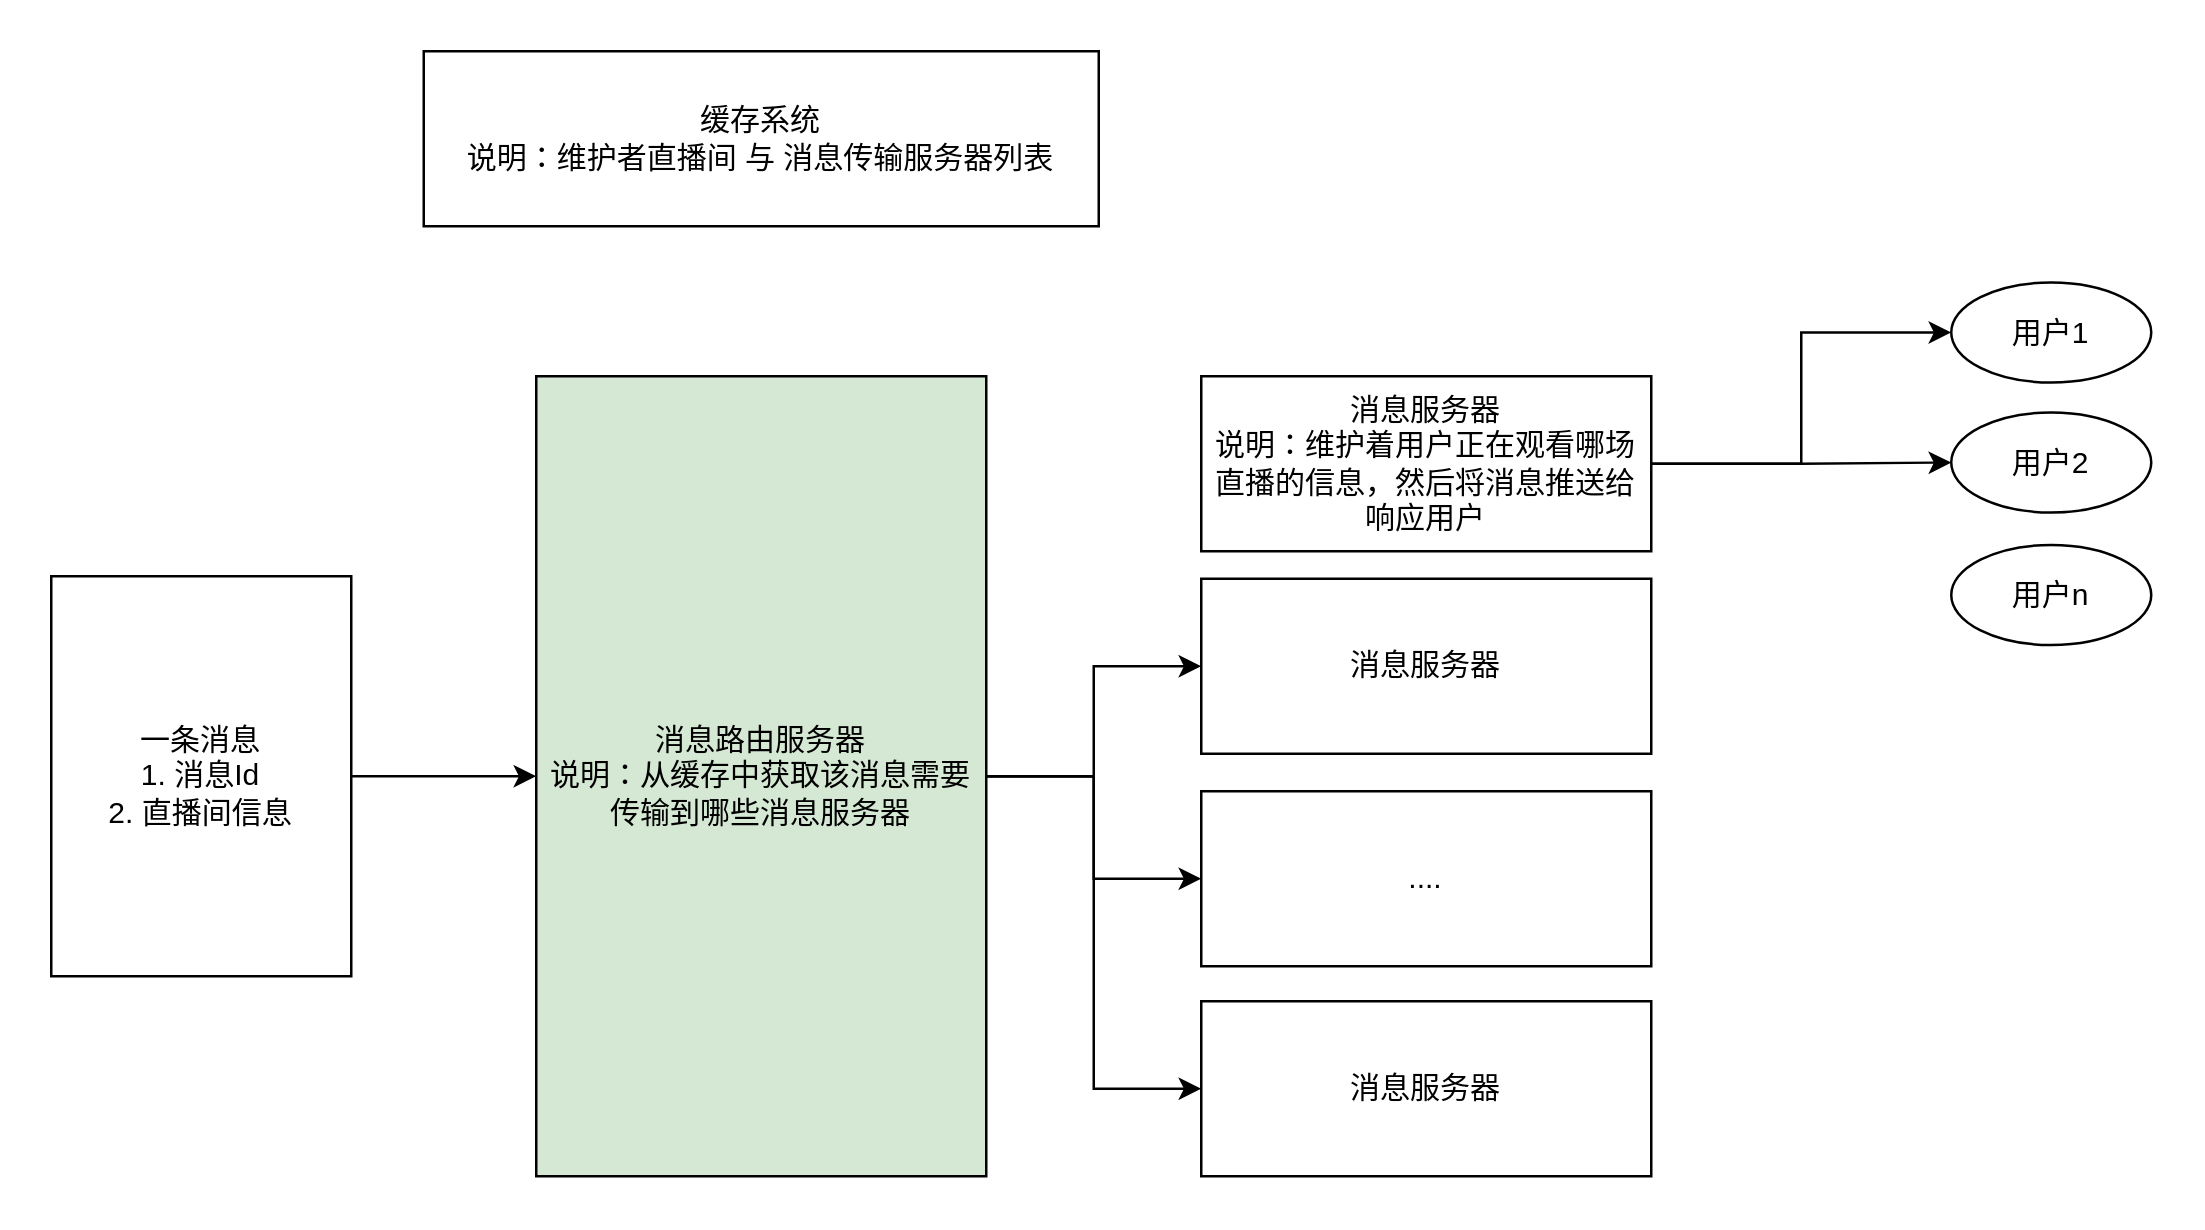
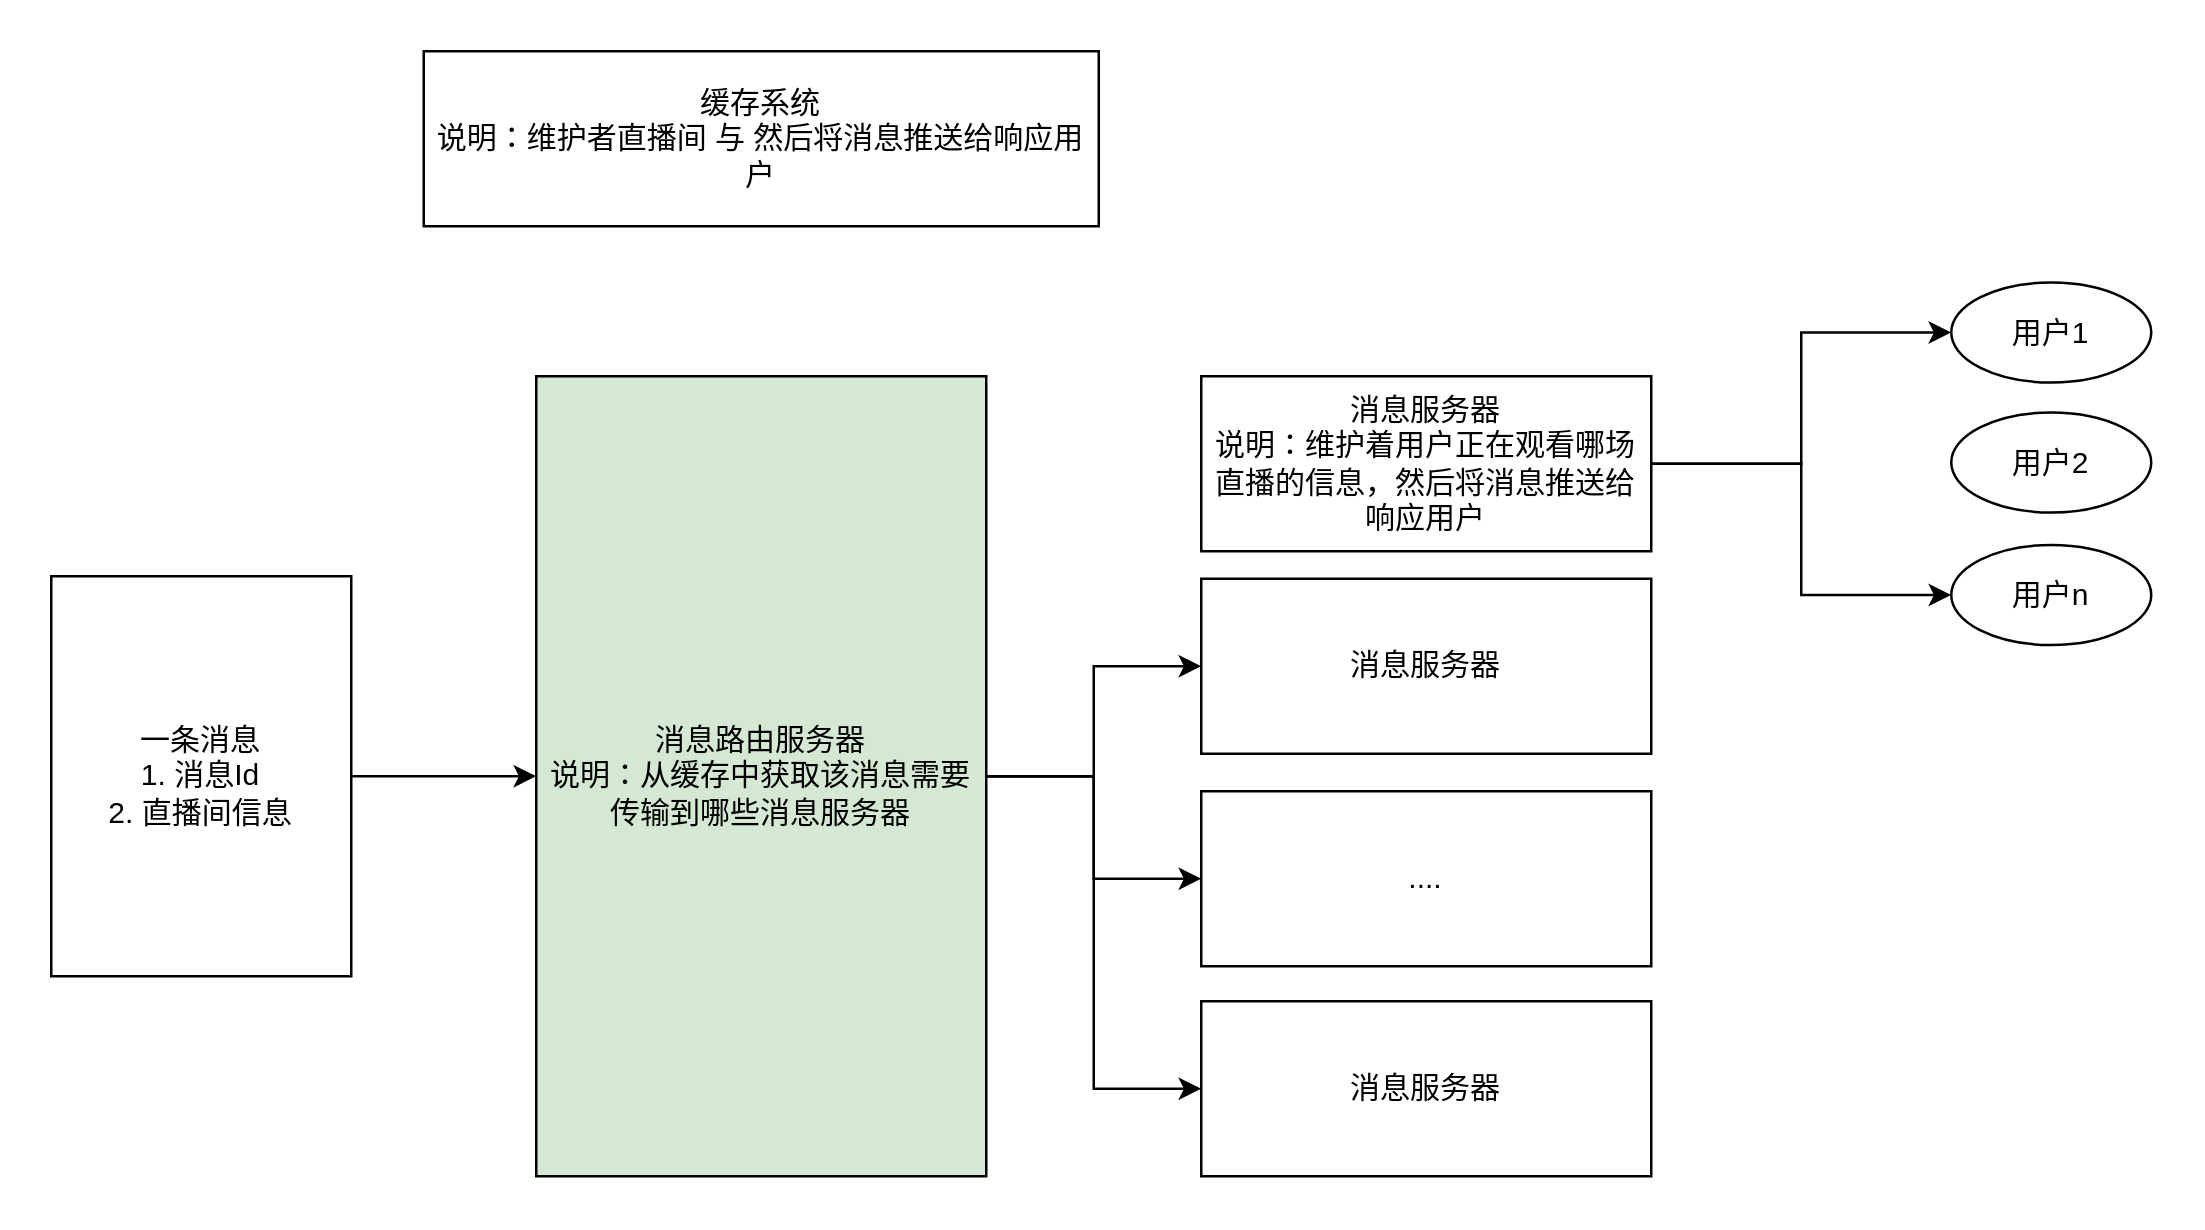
node "缓存系统 说明：维护者直播间 与 消息传输服务器列表": label "缓存系统 说明：维护者直播间 与 消息传输服务器列表" -> "缓存系统 说明：维护者直播间 与 然后将消息推送给响应用户"
edge "消息服务器 说明：维护着用户正在观看哪场直播的信息，然后将消息推送给响应用户" -> "用户2": now "消息服务器 说明：维护着用户正在观看哪场直播的信息，然后将消息推送给响应用户" -> "用户n"
